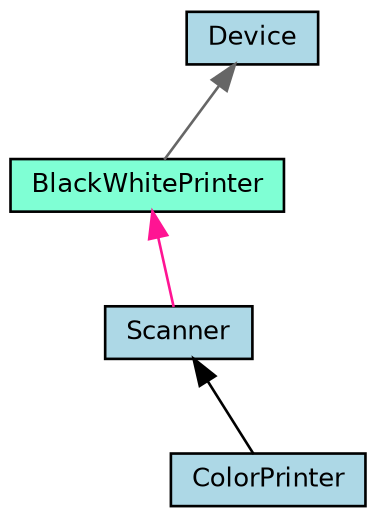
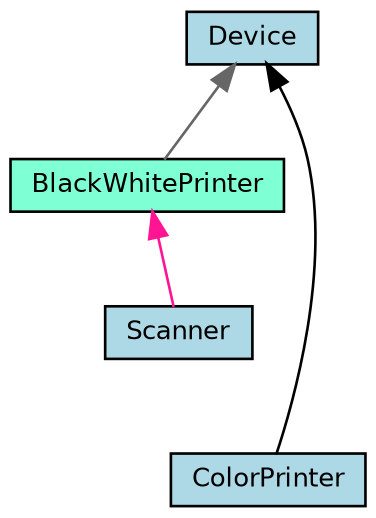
edge "ColorPrinter" -> "Scanner": now "ColorPrinter" -> "Device"
